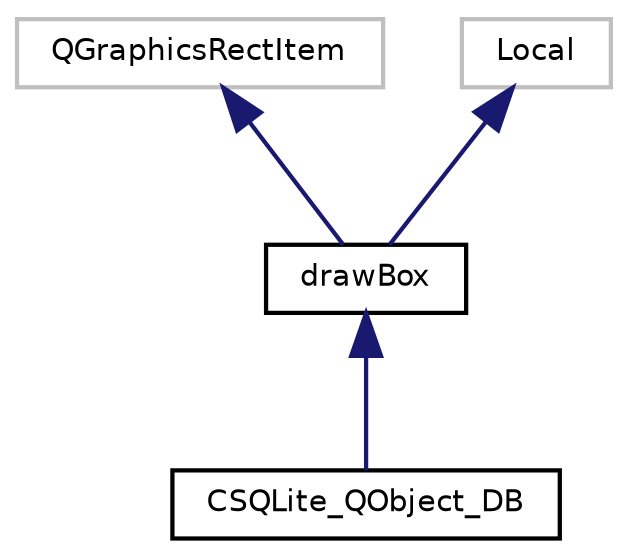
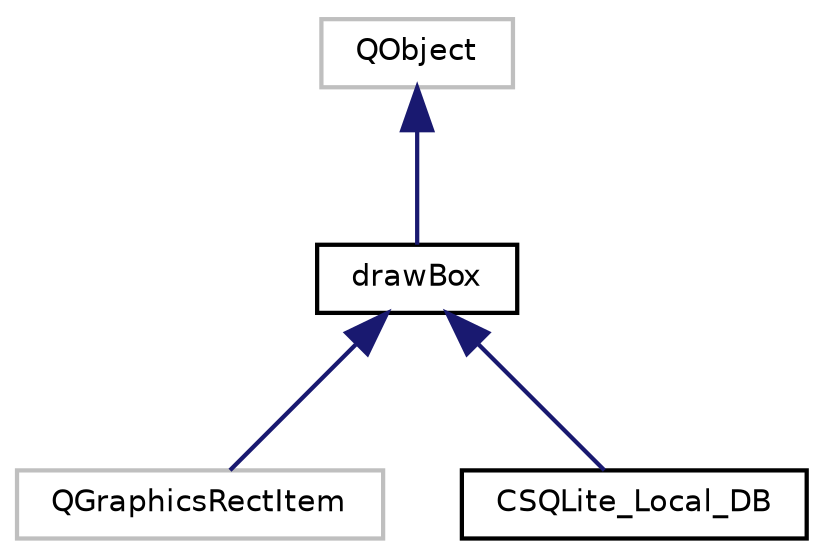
node "Local": label "Local" -> "QObject"
edge "drawBox" -> "QGraphicsRectItem": reversed
node "CSQLite_QObject_DB": label "CSQLite_QObject_DB" -> "CSQLite_Local_DB"
